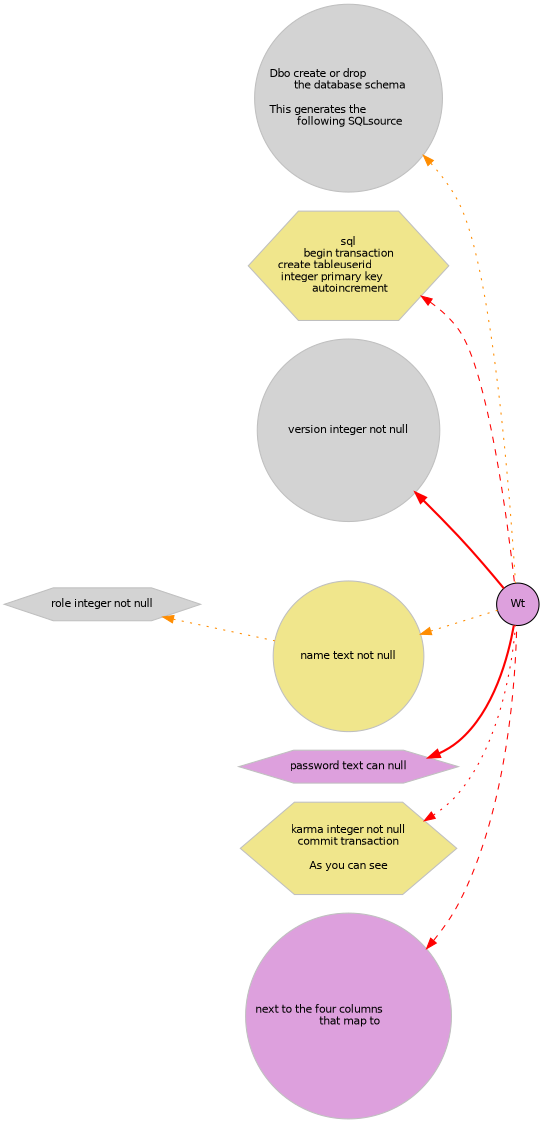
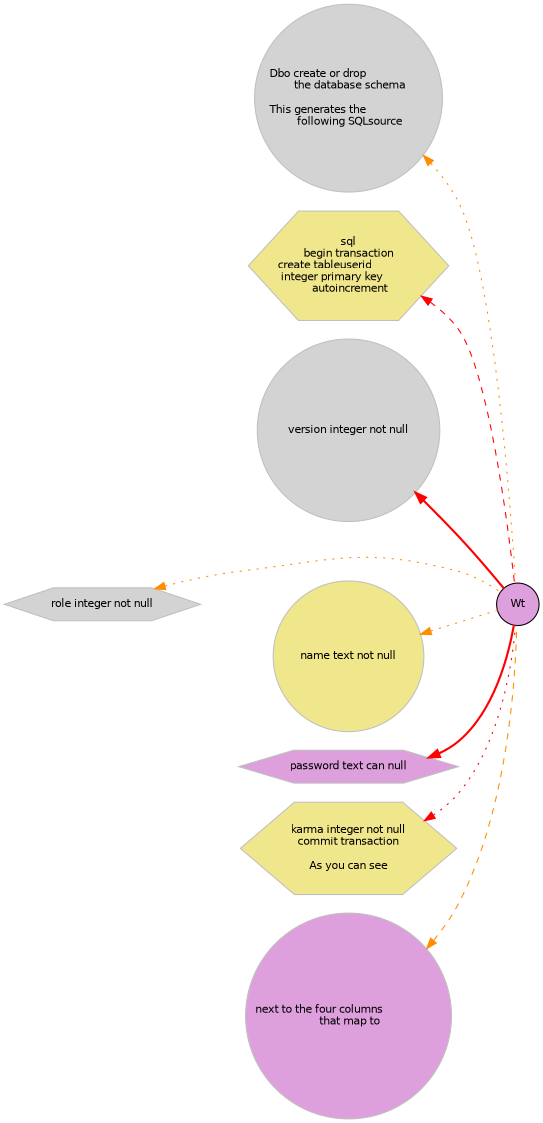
edge "name text not null" -> "role integer not null": now "Wt" -> "role integer not null"
edge "Wt" -> "next to the four columns that map to": color red -> darkorange
